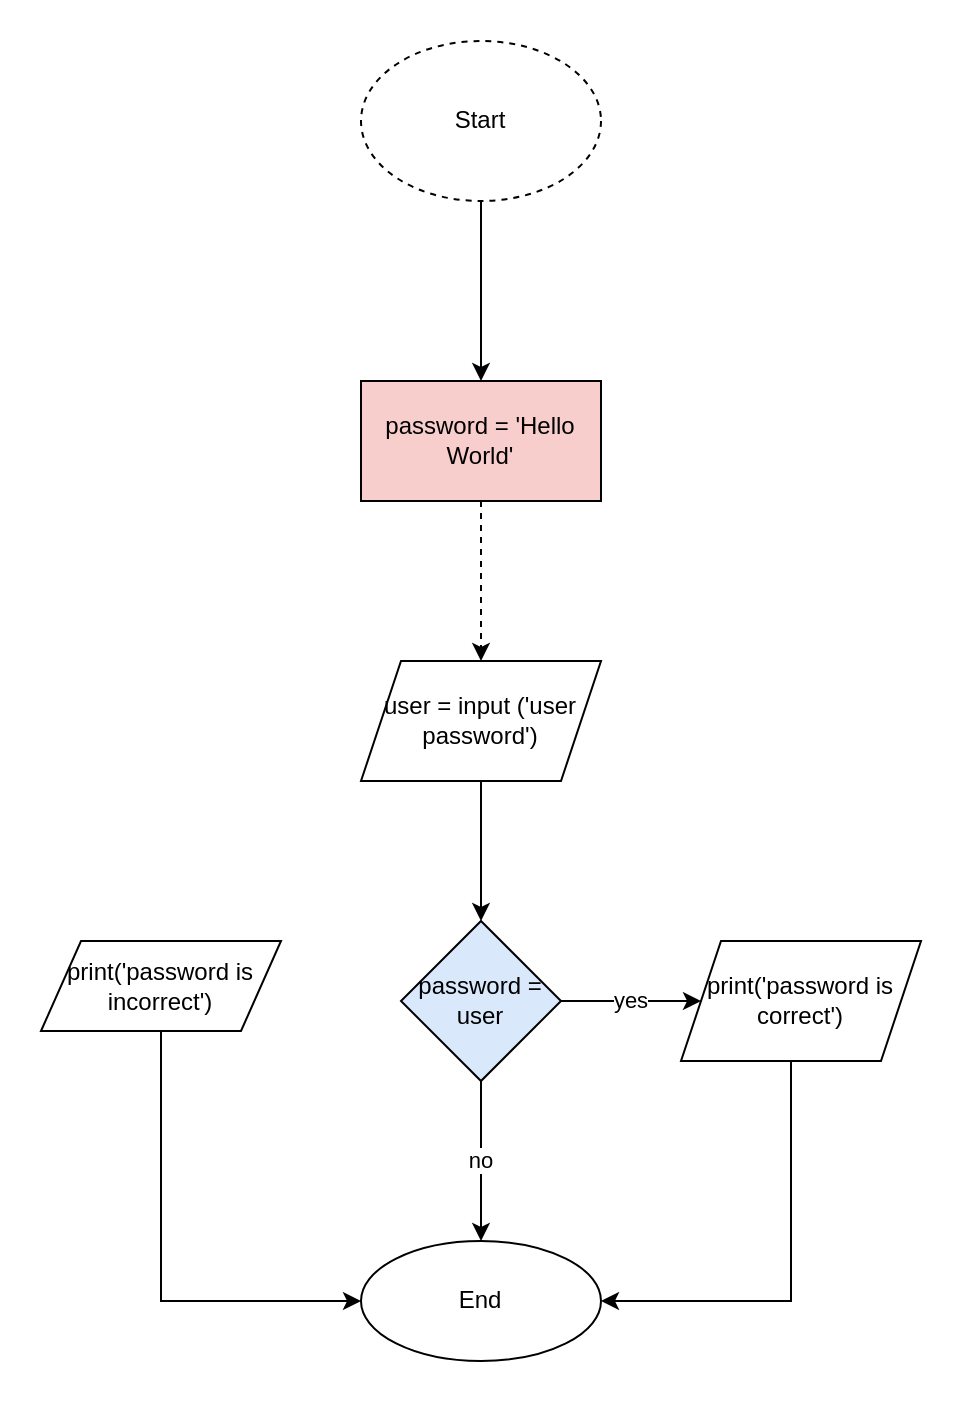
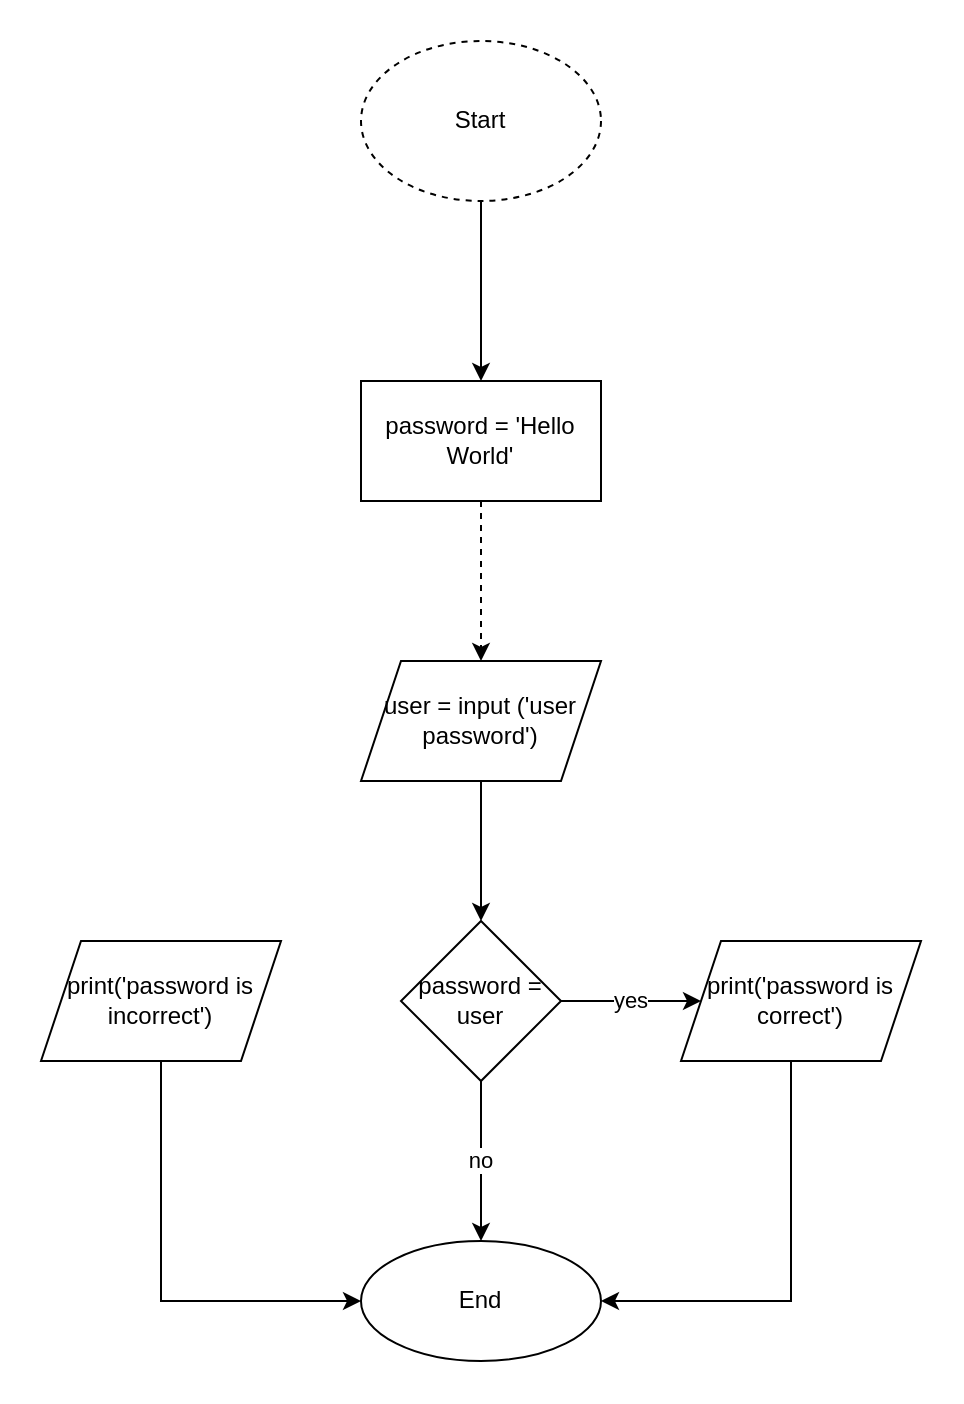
node "password = 'Hello World'": fillcolor #f8cecc -> #ffffff
node "print('password is incorrect')": size 240x90 -> 240x120
node "password = user": fillcolor #dae8fc -> #ffffff
